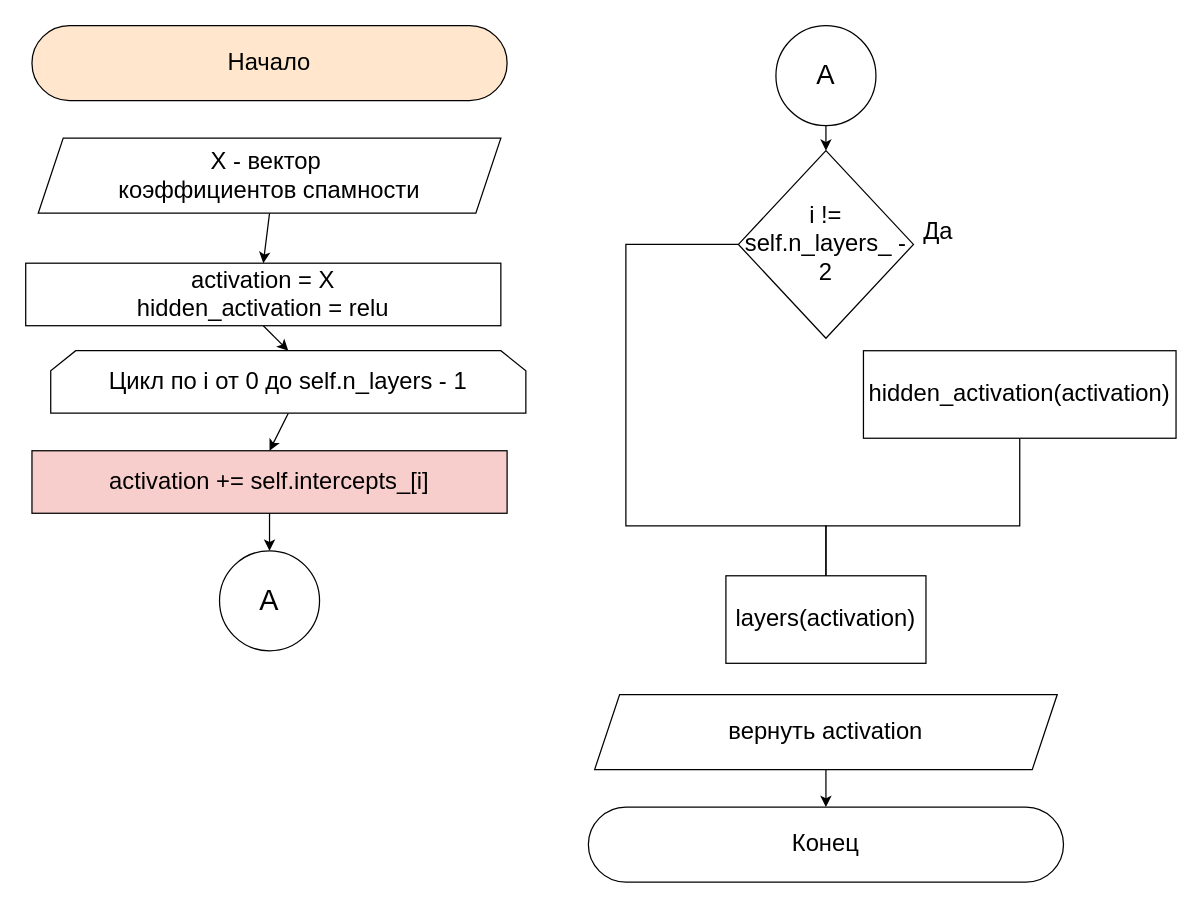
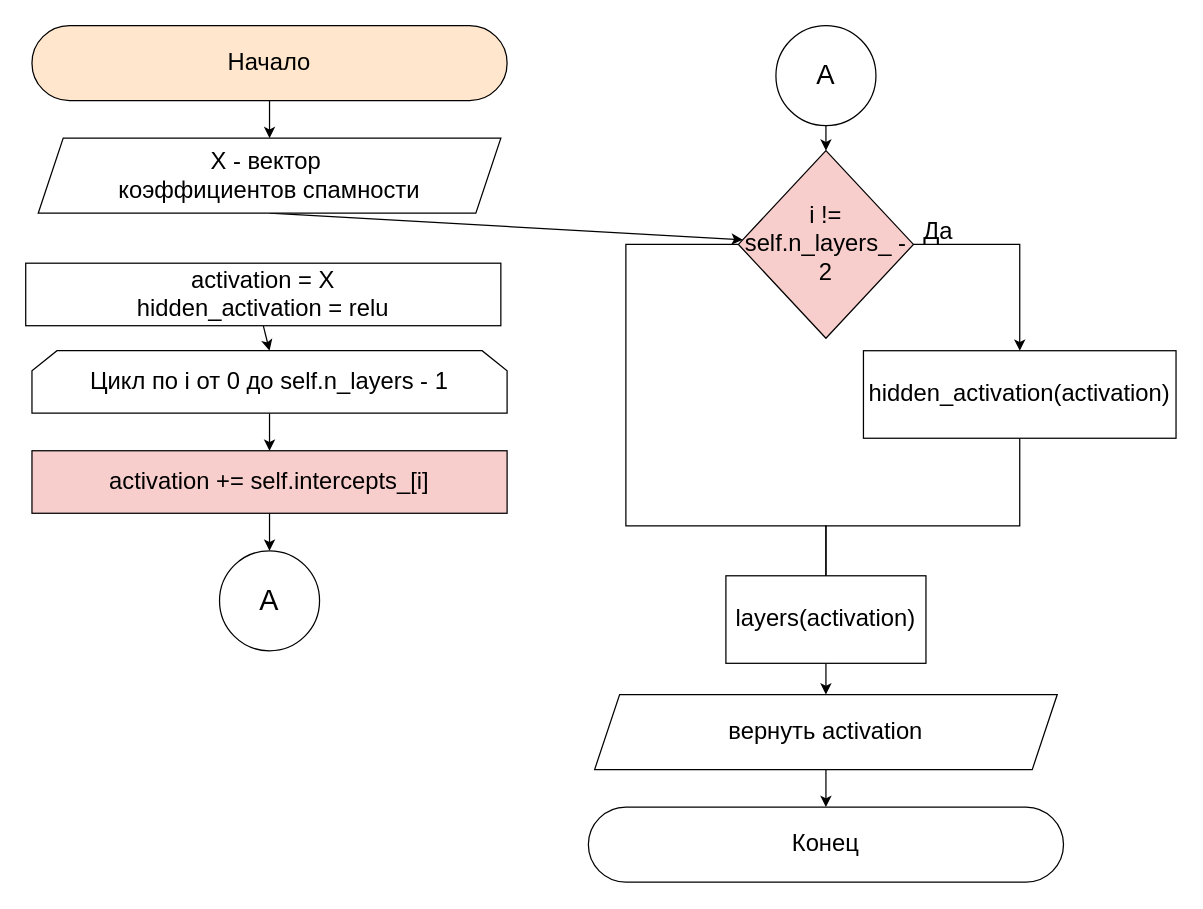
edge "Начало" -> "X - вектор коэффициентов спамности": added
edge "X - вектор коэффициентов спамности" -> "activation = Xhidden_activation = relu": now "X - вектор коэффициентов спамности" -> "i != self.n_layers_ - 2"
node "i != self.n_layers_ - 2": fillcolor #ffffff -> #f8cecc
edge "i != self.n_layers_ - 2" -> "hidden_activation(activation)": added
node "Цикл по i от 0 до self.n_layers - 1": moved (288, 382) -> (269, 382)
edge "layers(activation)" -> "вернуть activation": added
